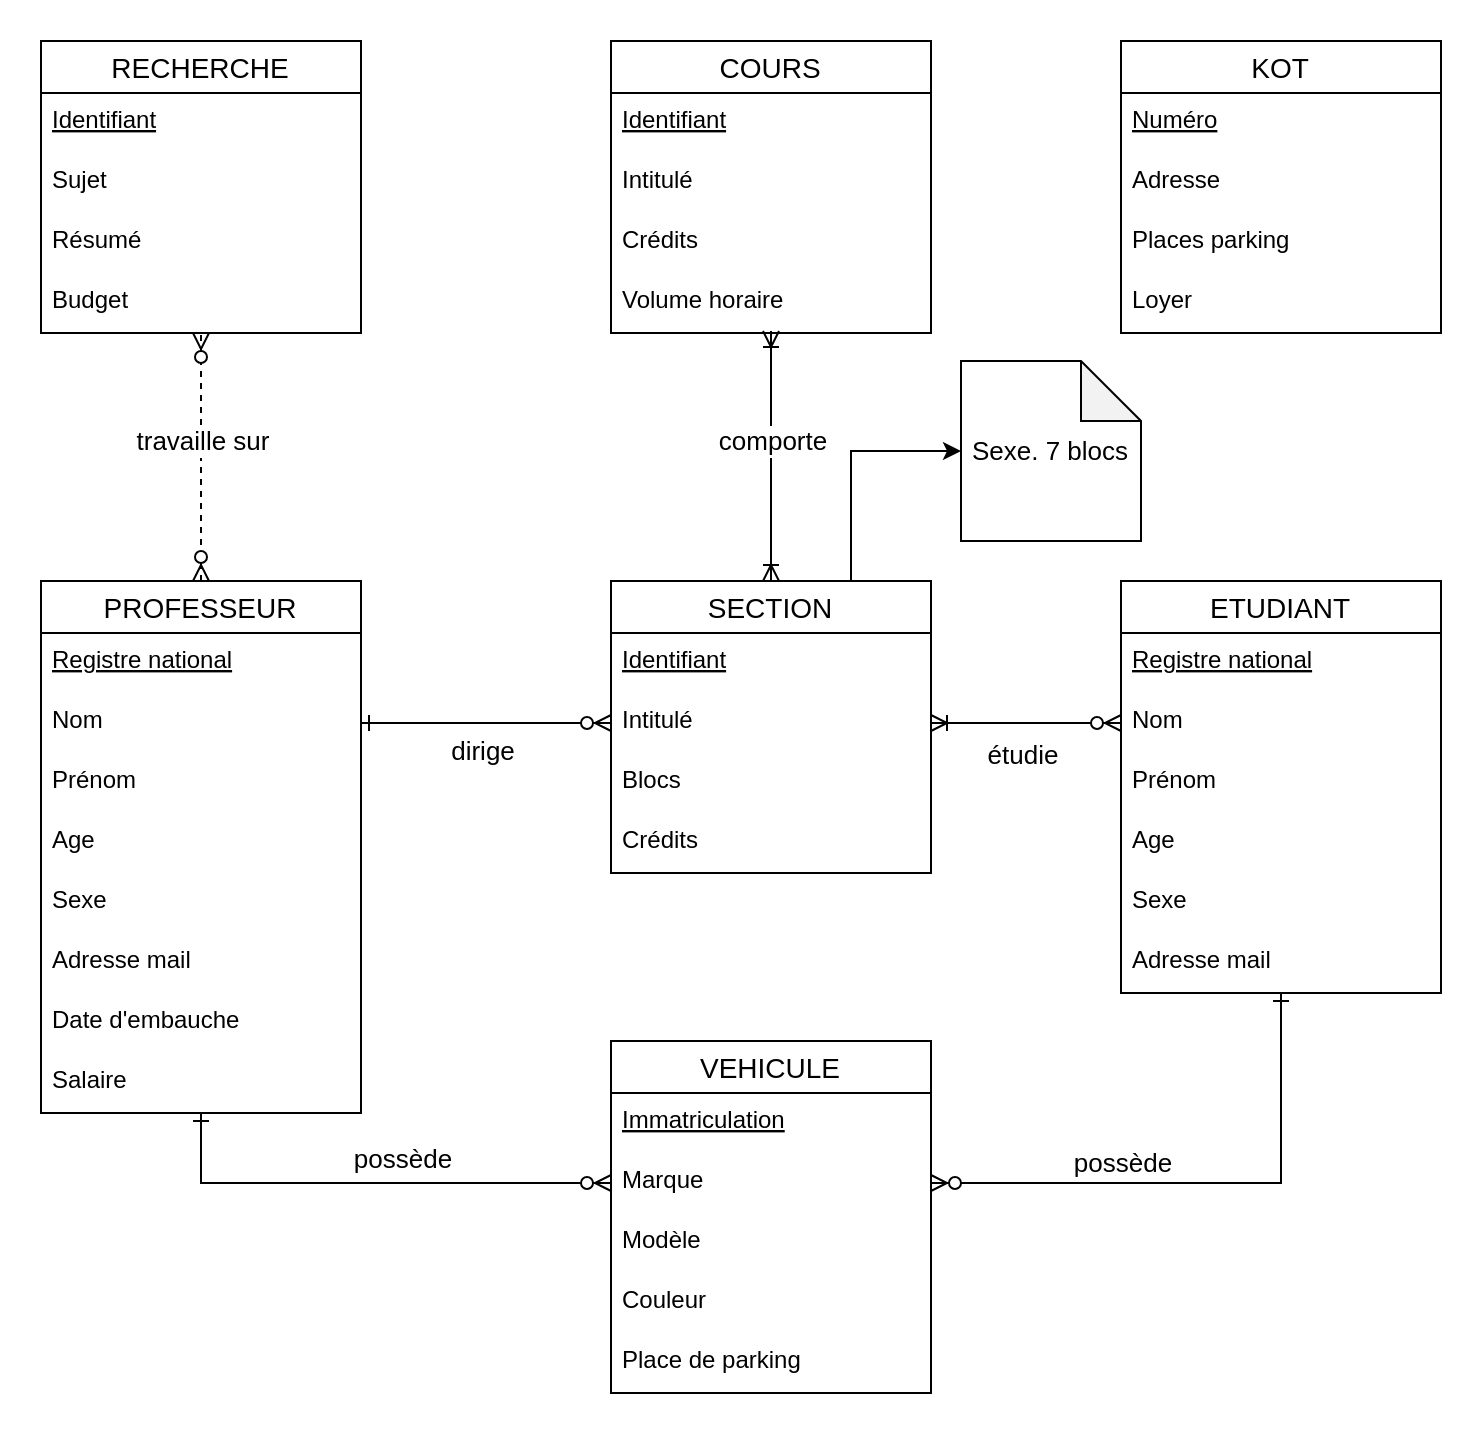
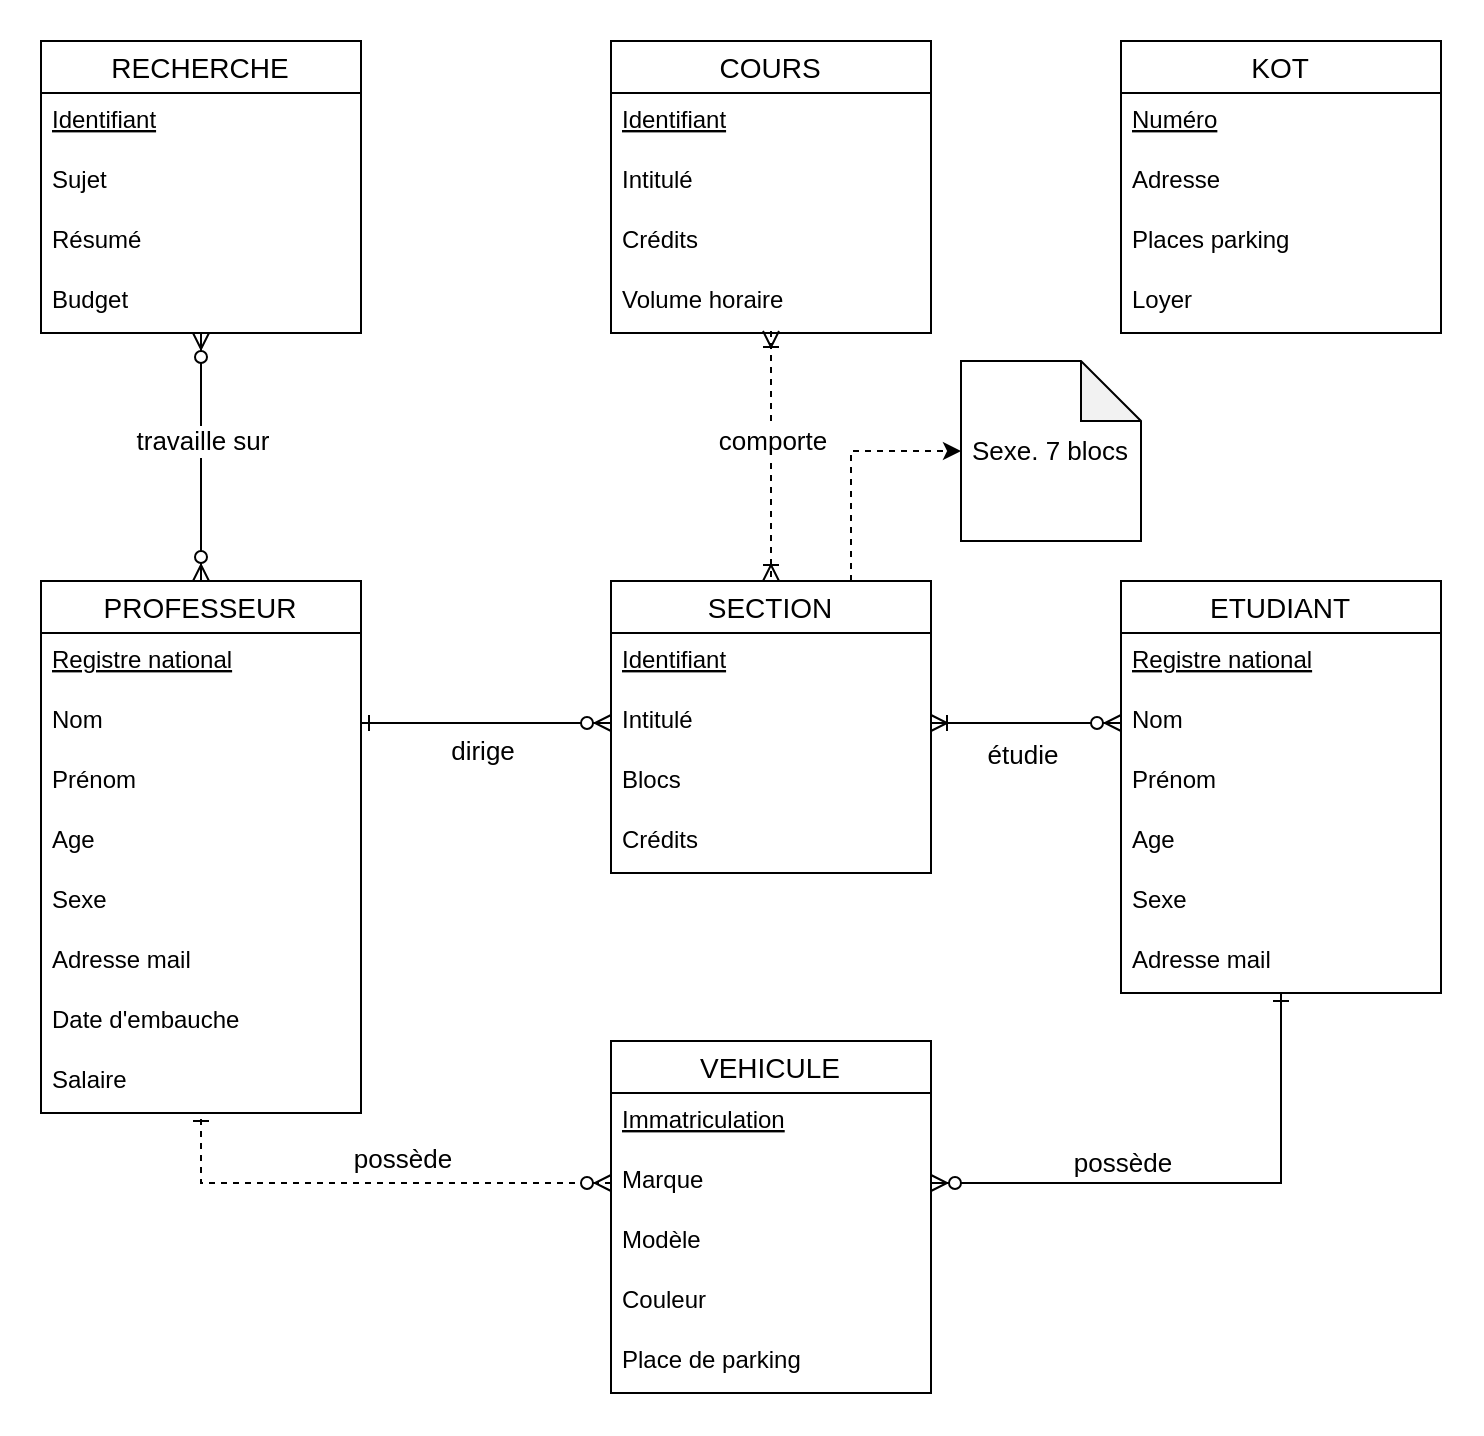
edge "SECTION" -> "Sexe. 7 blocs": style solid -> dashed
edge "RECHERCHE" -- "PROFESSEUR": style dashed -> solid
edge "Volume horaire" -- "SECTION": style solid -> dashed
edge "PROFESSEUR" -- "Marque": style solid -> dashed
